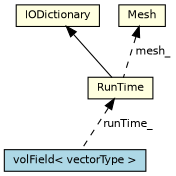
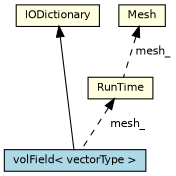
edge "RunTime" -> "IODictionary": now "volField< vectorType >" -> "IODictionary"
edge "volField< vectorType >" -> "RunTime": label " runTime_" -> " mesh_"
